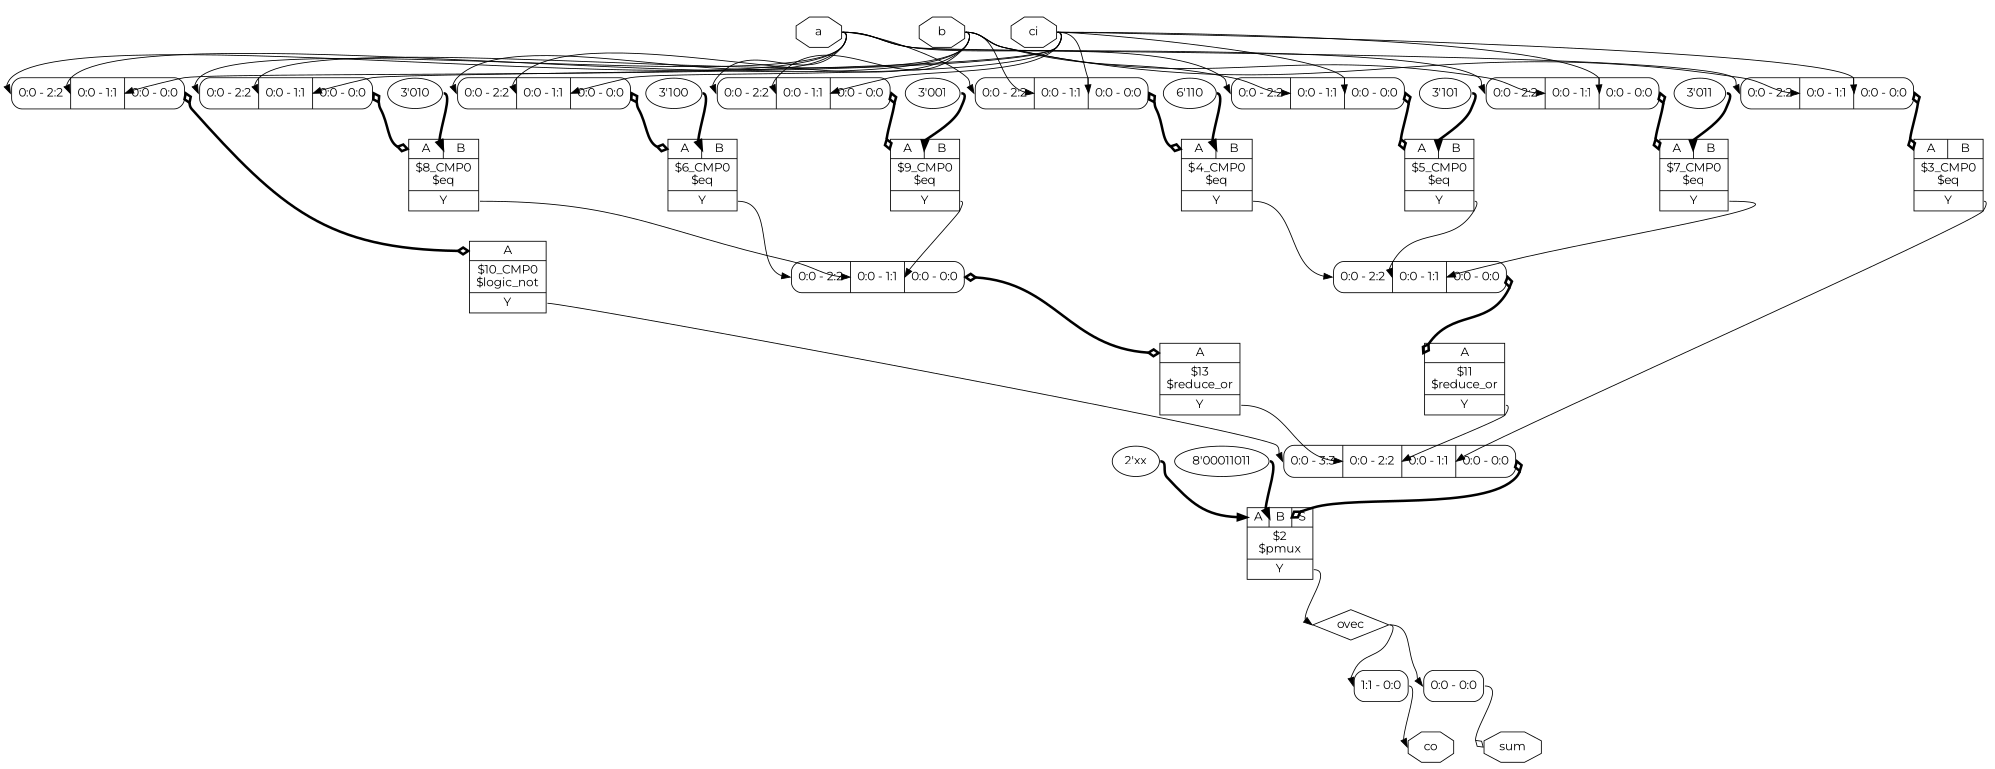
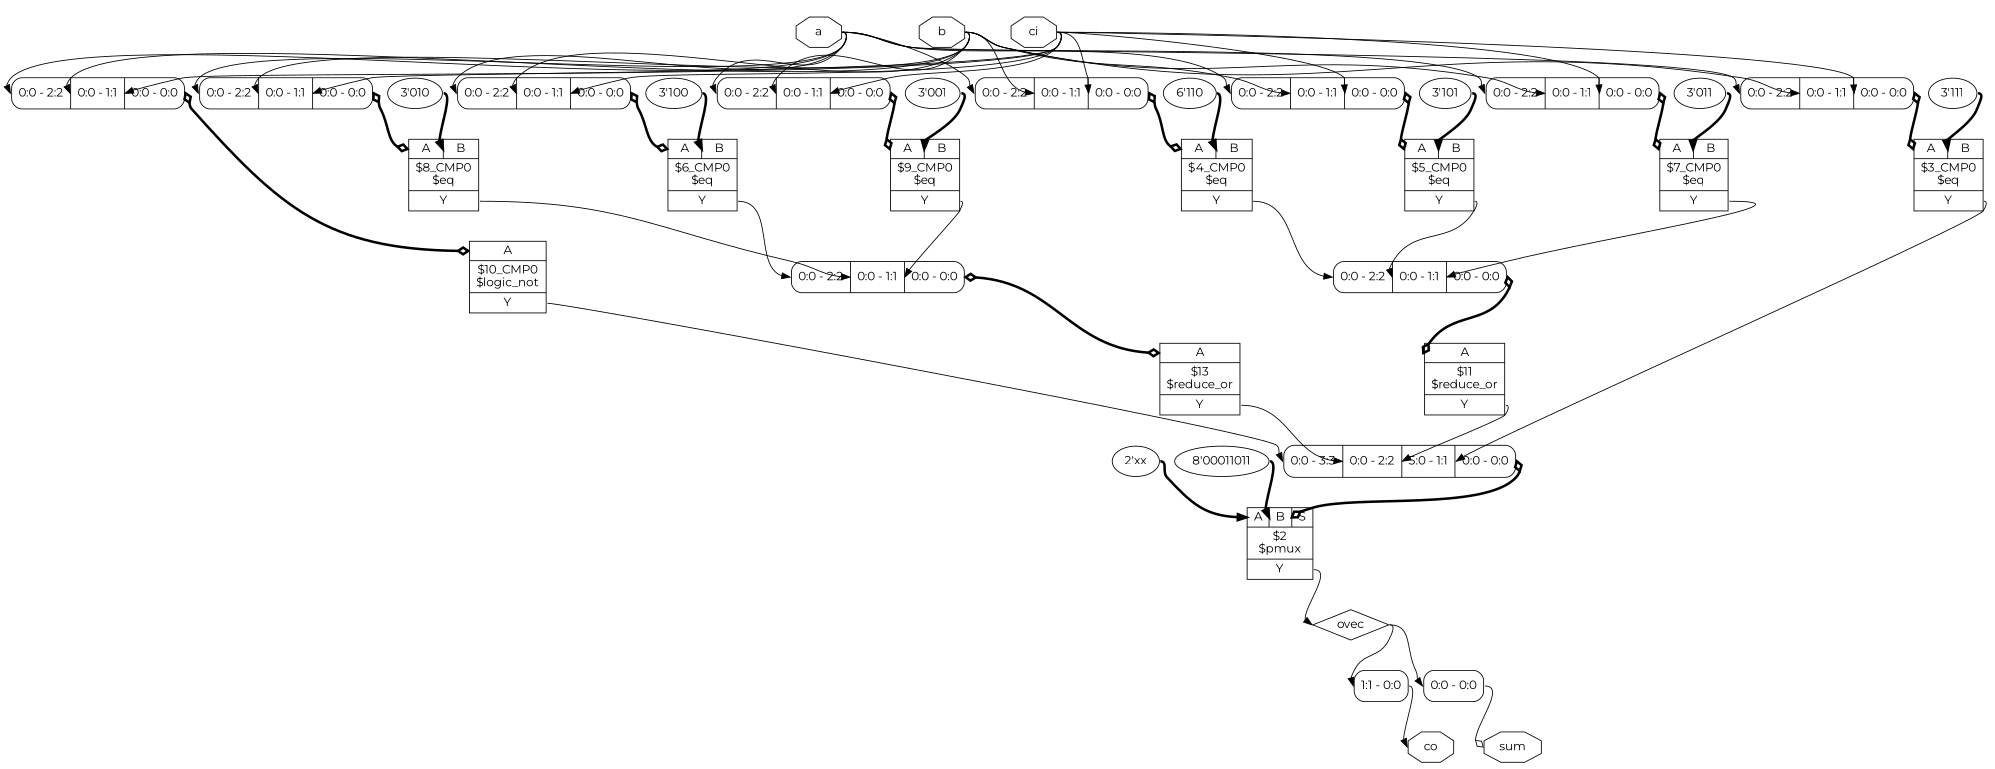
node "3'111": added
node "0:0 - 3:3": text "0:0 - 1:1" -> "5:0 - 1:1"
